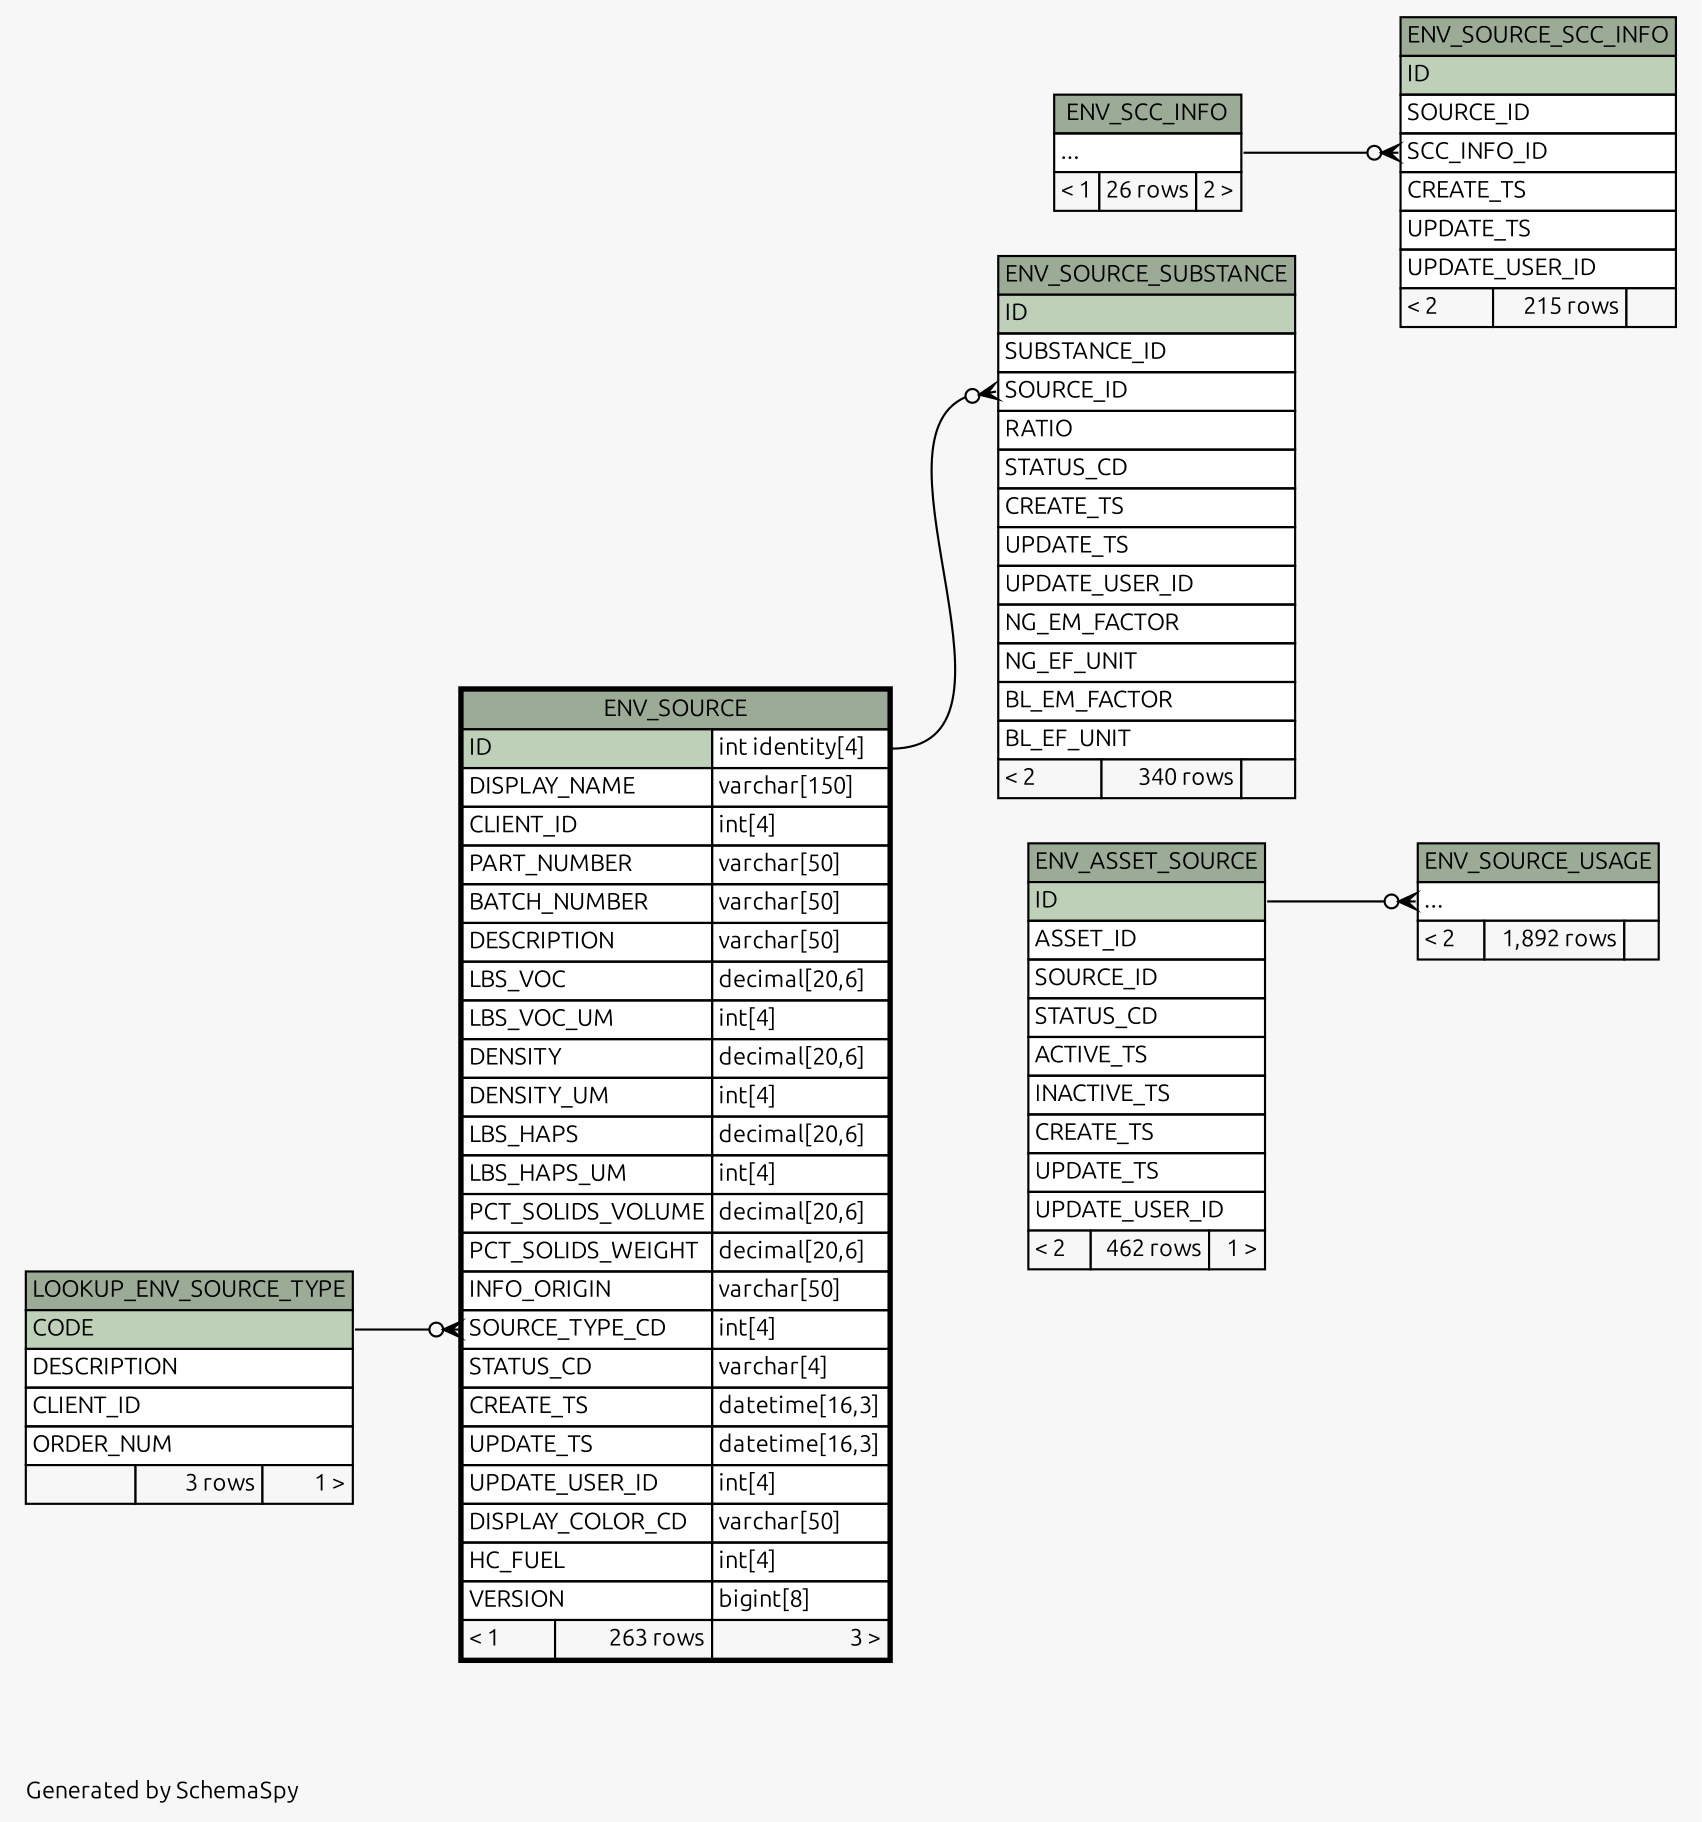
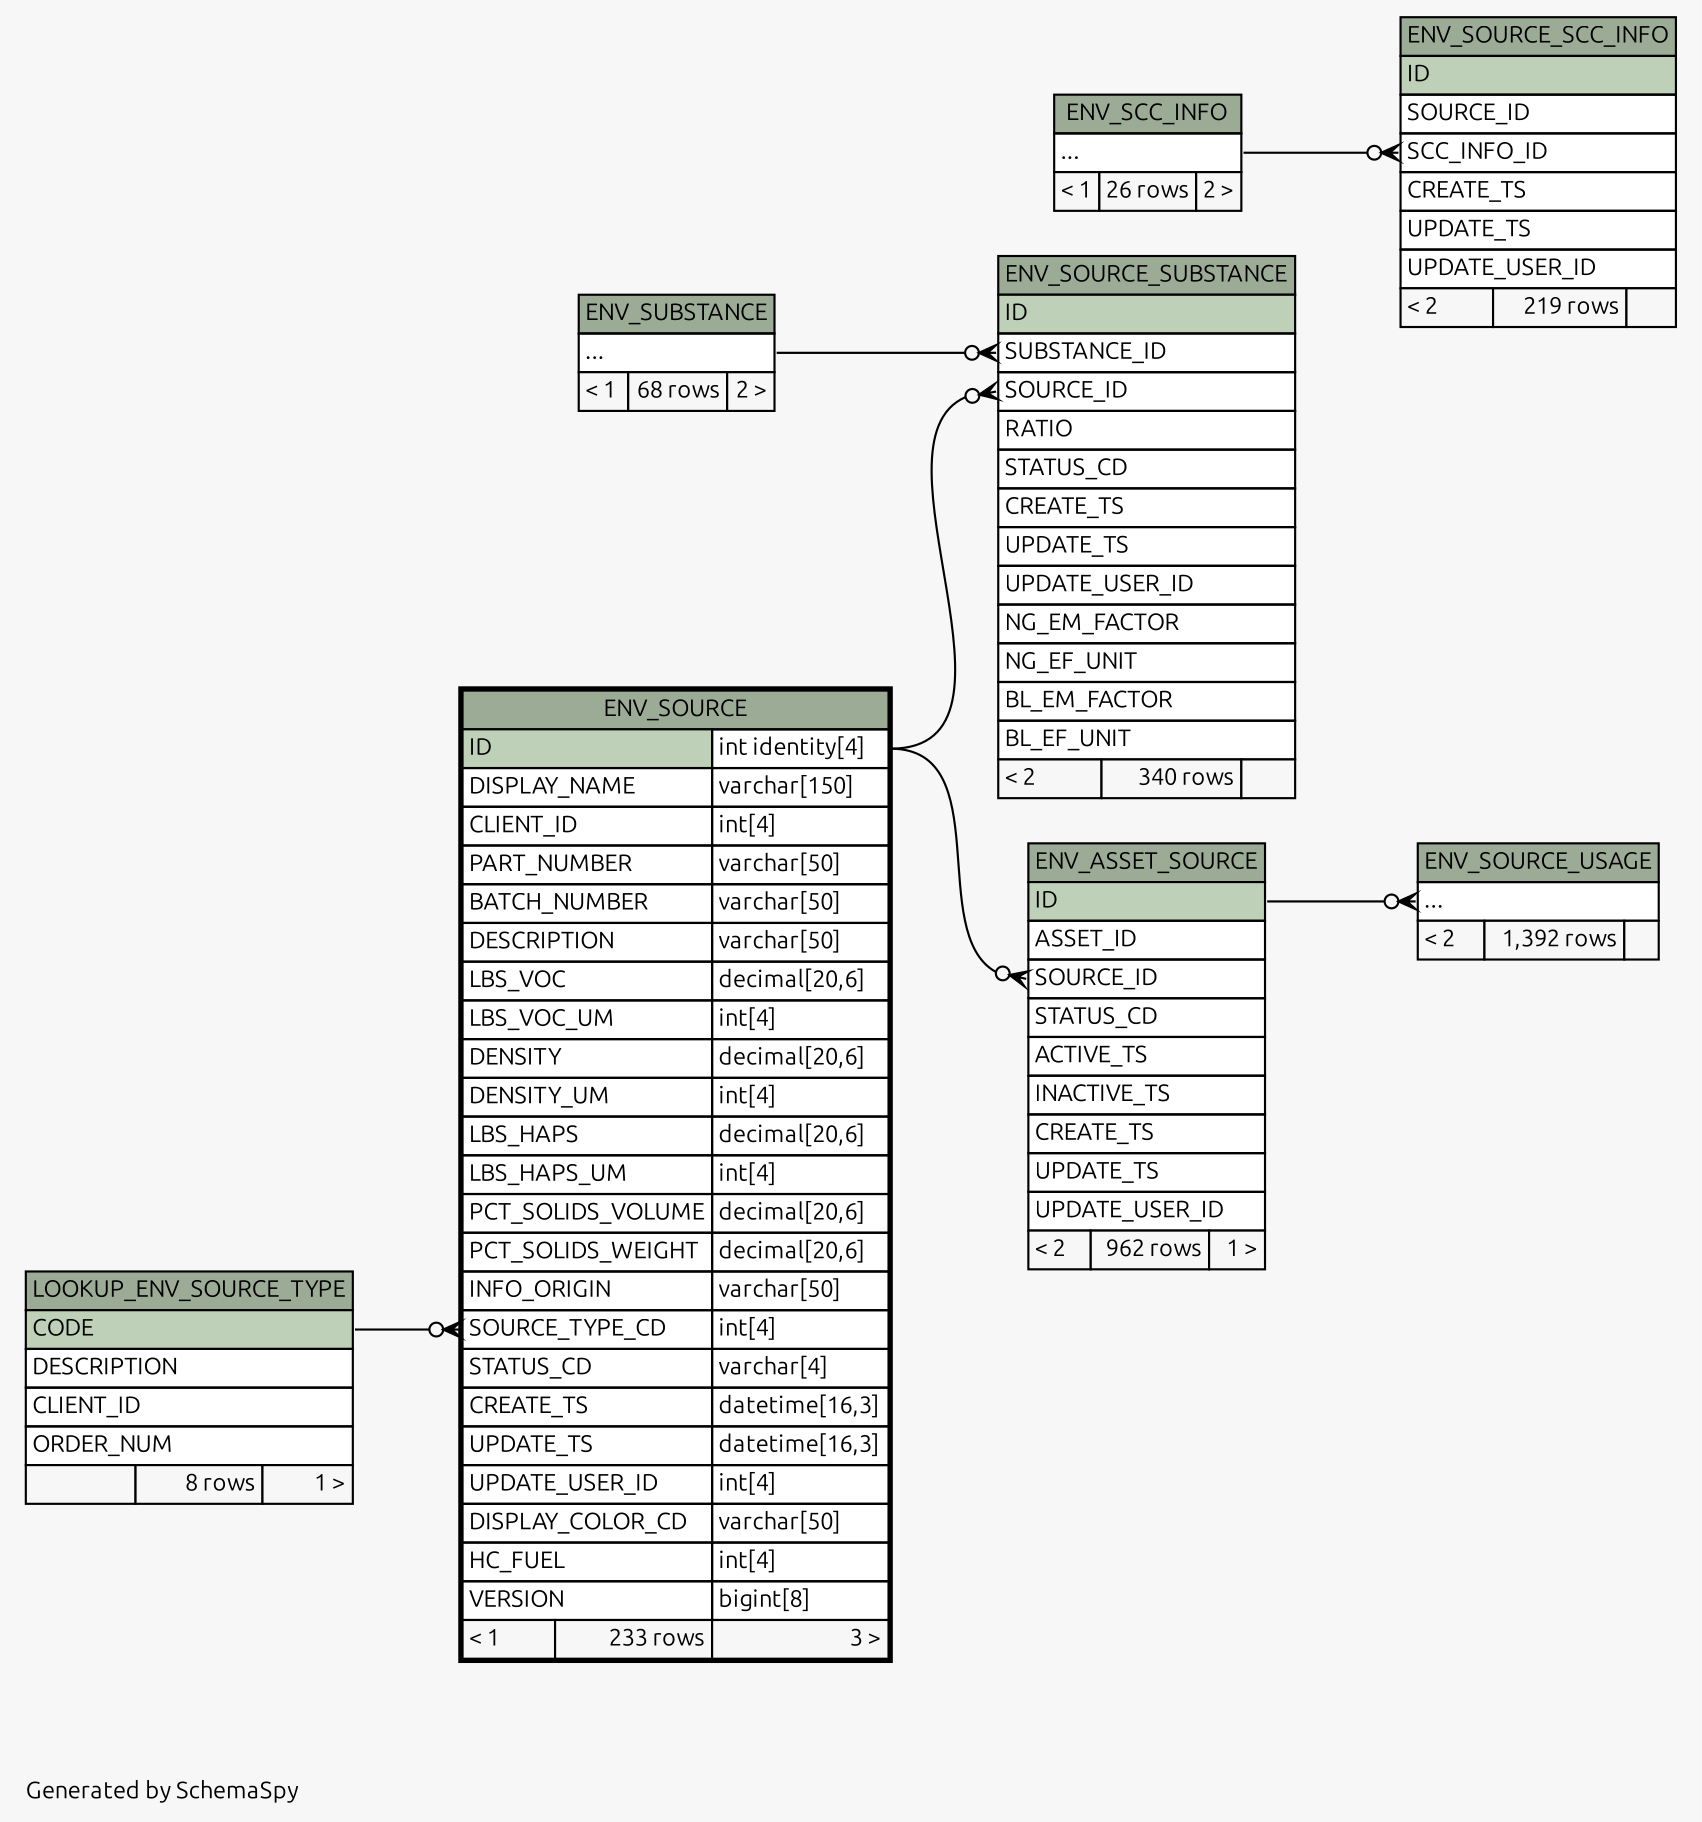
node "ENV_SOURCE_SCC_INFO": text "215 rows" -> "219 rows"
node "ENV_SUBSTANCE": added
edge "ENV_SOURCE" -> "ENV_ASSET_SOURCE": added
node "ENV_SOURCE_USAGE": text "1,892 rows" -> "1,392 rows"
node "ENV_ASSET_SOURCE": text "462 rows" -> "962 rows"
node "LOOKUP_ENV_SOURCE_TYPE": text "3 rows" -> "8 rows"
node "ENV_SOURCE": text "263 rows" -> "233 rows"
